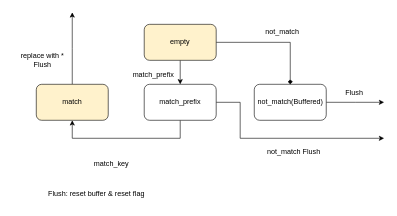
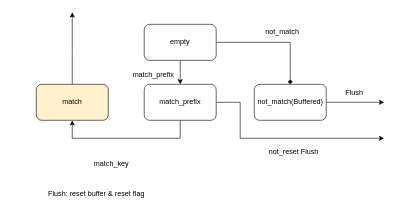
node "empty": fillcolor #fff2cc -> #ffffff
node "replace with * Flush": removed
node "not_match Flush": label "not_match Flush" -> "not_reset Flush"
